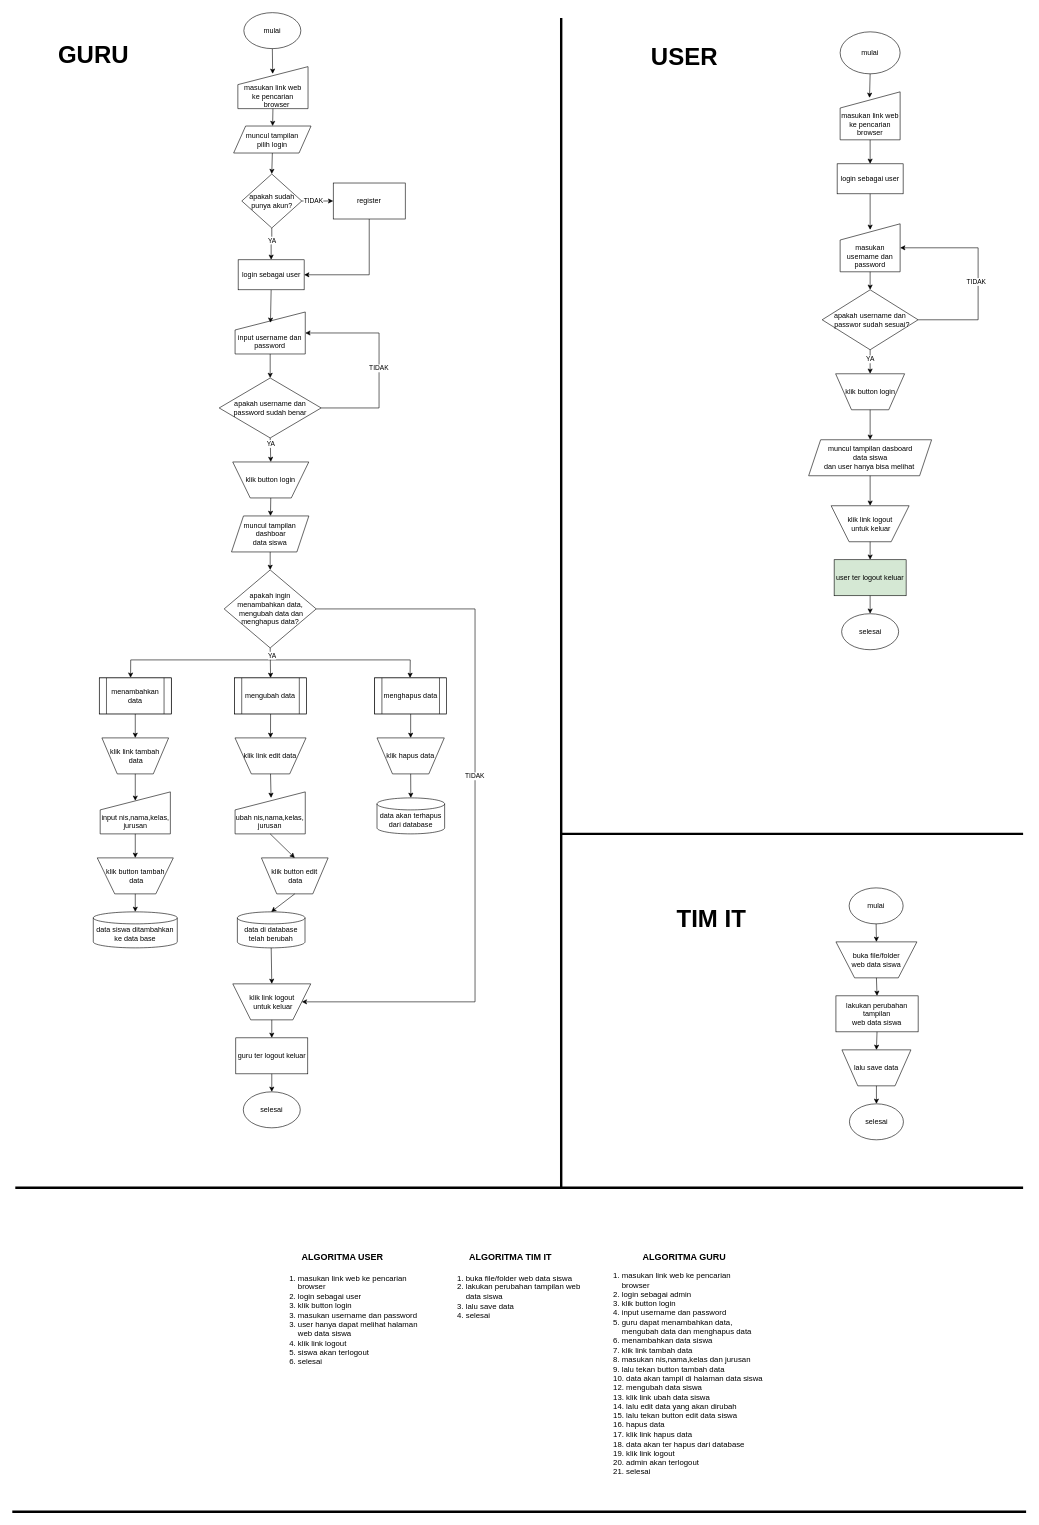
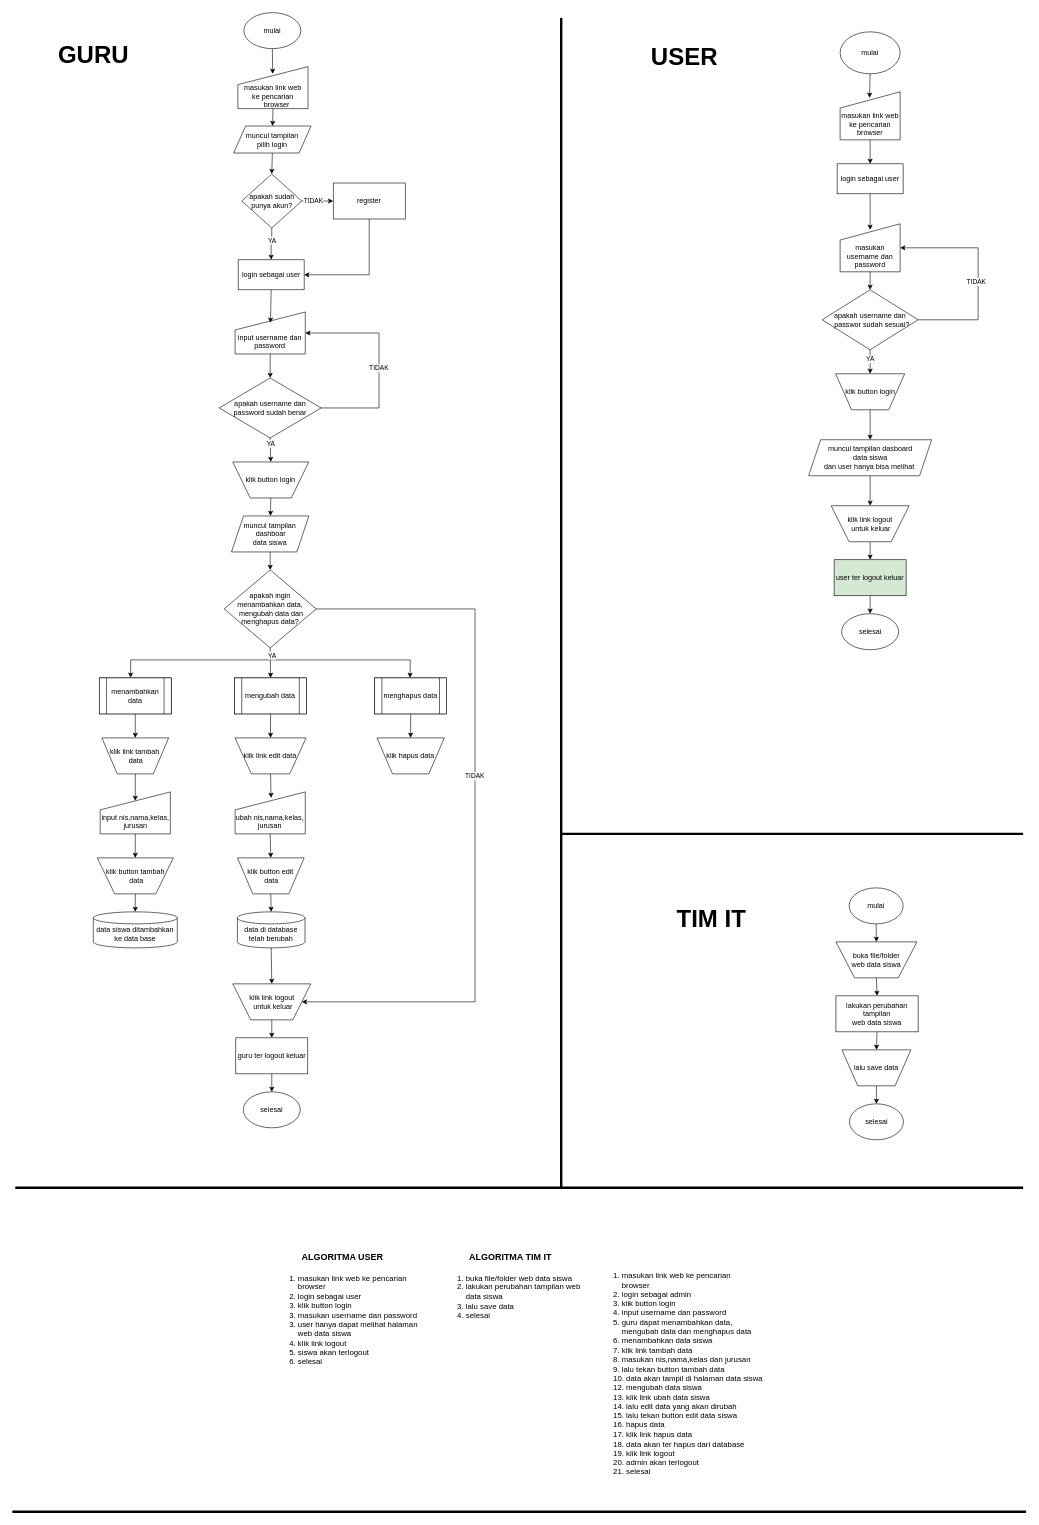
edge "klik hapus data" -> "data akan terhapus dari database": removed
node "data akan terhapus dari database": removed
node "klik button edit data": moved (295, 876) -> (271, 876)
node "ALGORITMA GURU": removed
